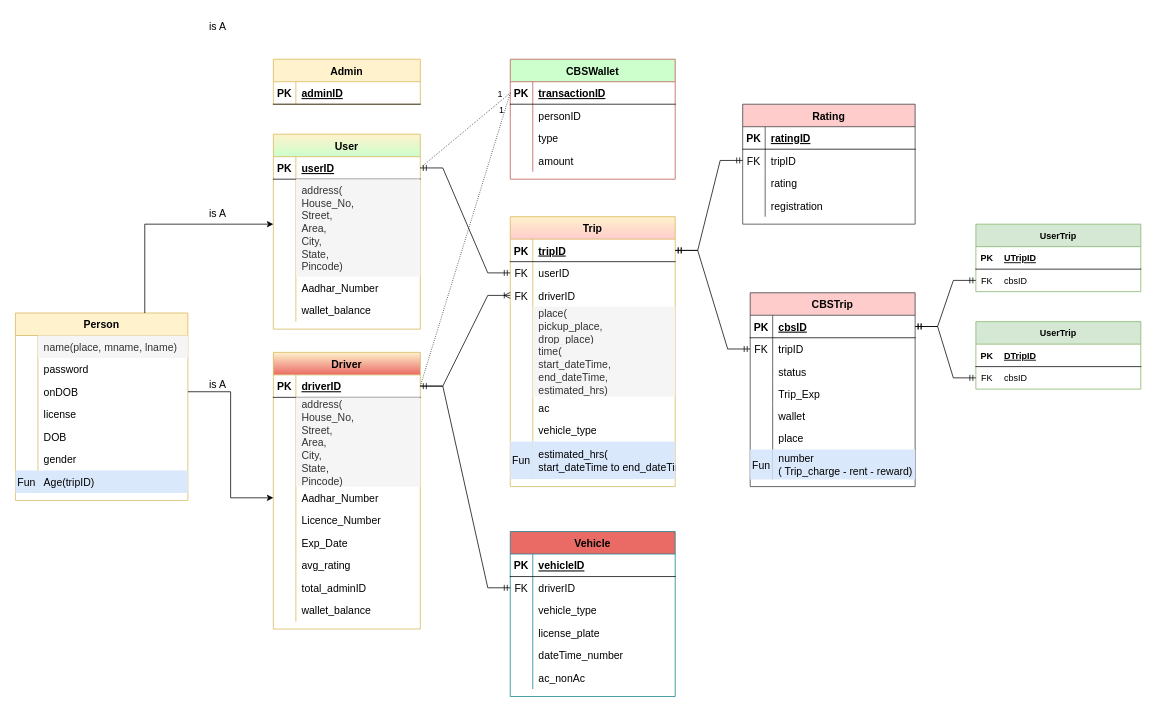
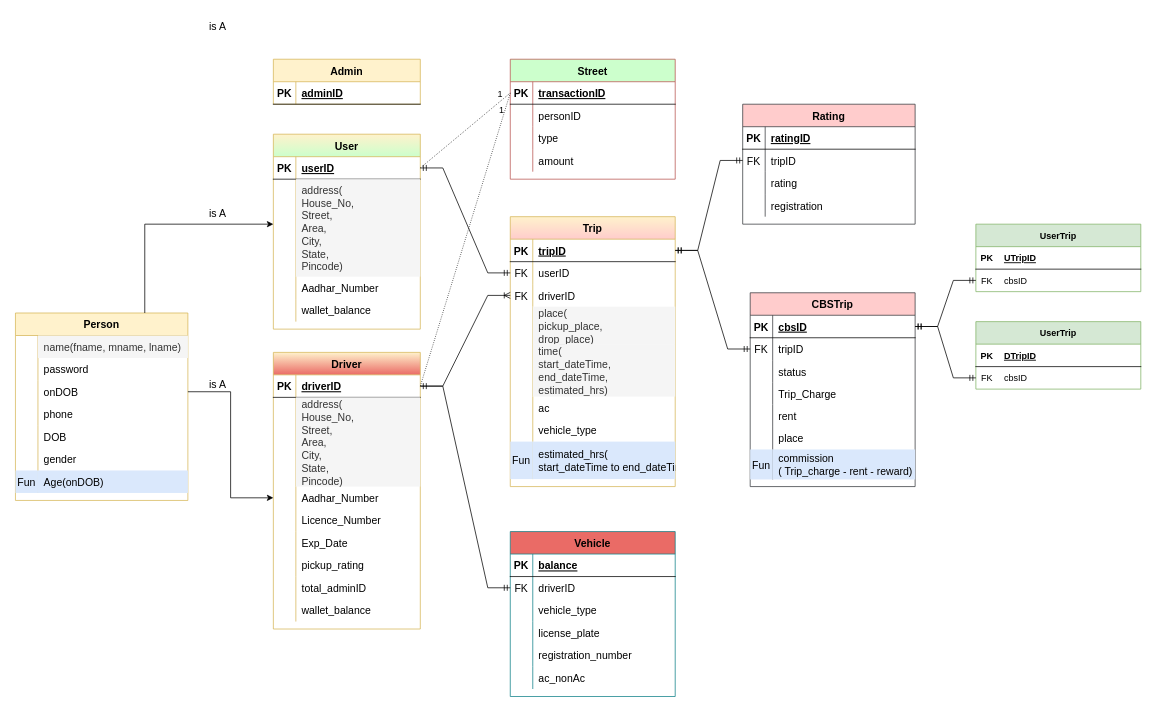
node "CBSWallet": label "CBSWallet" -> "Street"
node "name(place, mname, lname)": label "name(place, mname, lname)" -> "name(fname, mname, lname)"
node "Trip_Exp": label "Trip_Exp" -> "Trip_Charge"
node "license": label "license" -> "phone"
node "wallet": label "wallet" -> "rent"
node "number ( Trip_charge - rent - reward)": label "number ( Trip_charge - rent - reward)" -> "commission ( Trip_charge - rent - reward)"
node "Age(tripID)": label "Age(tripID)" -> "Age(onDOB)"
node "avg_rating": label "avg_rating" -> "pickup_rating"
node "vehicleID": label "vehicleID" -> "balance"
node "dateTime_number": label "dateTime_number" -> "registration_number"
